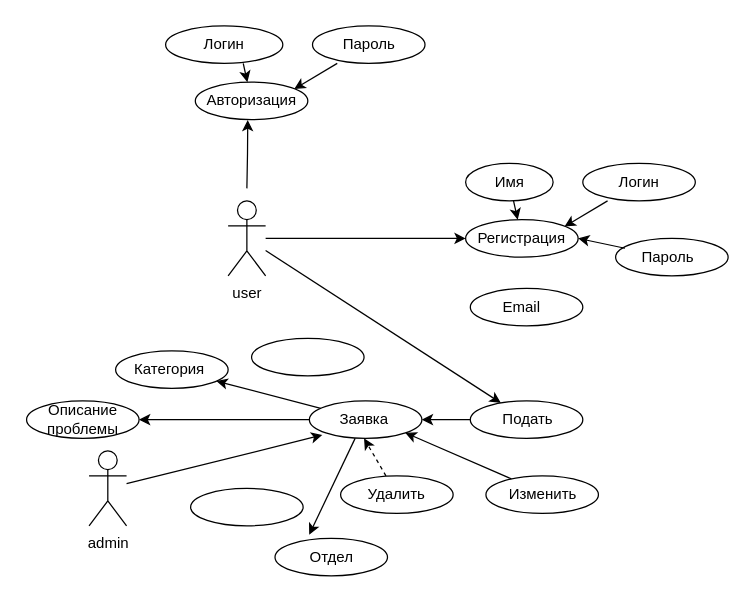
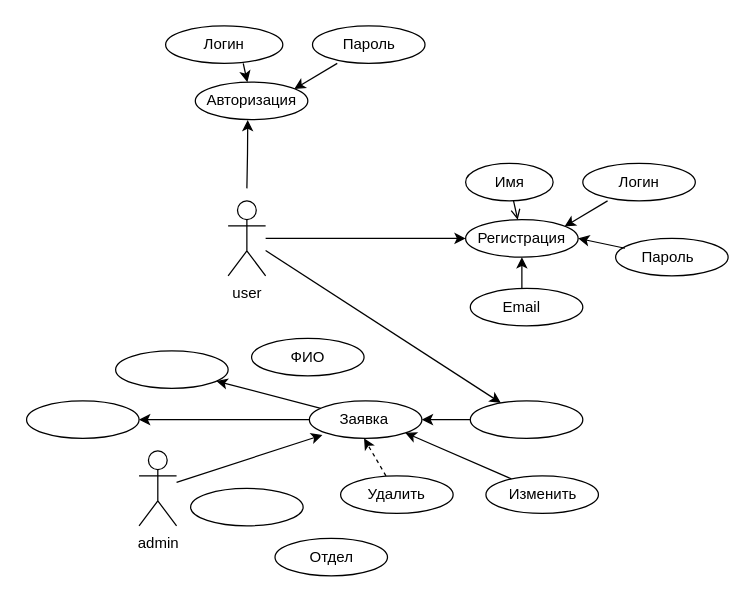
edge "Имя" -> "Регистрация": arrowhead classic -> open
edge "Email" -> "Регистрация": added
node "ФИО": added
node "Категория": removed
node "Описание проблемы": removed
node "Подать": removed
edge "Заявка" -> "Отдел": removed
node "admin": moved (108, 488) -> (158, 488)
